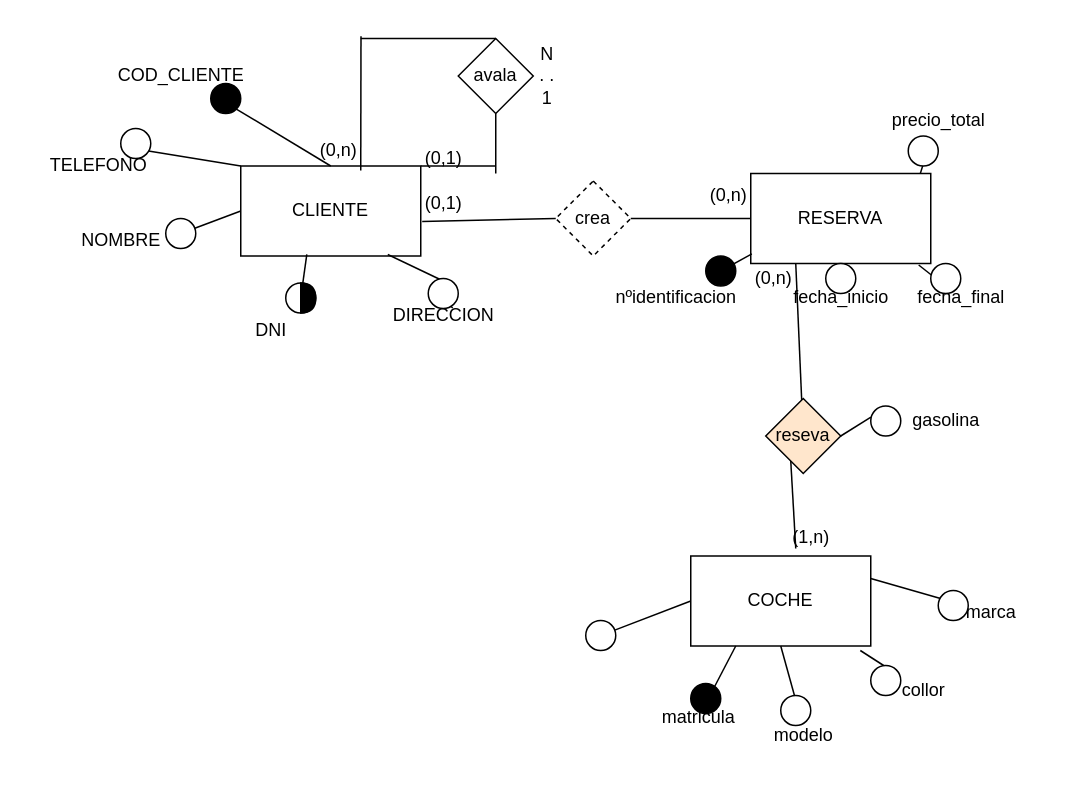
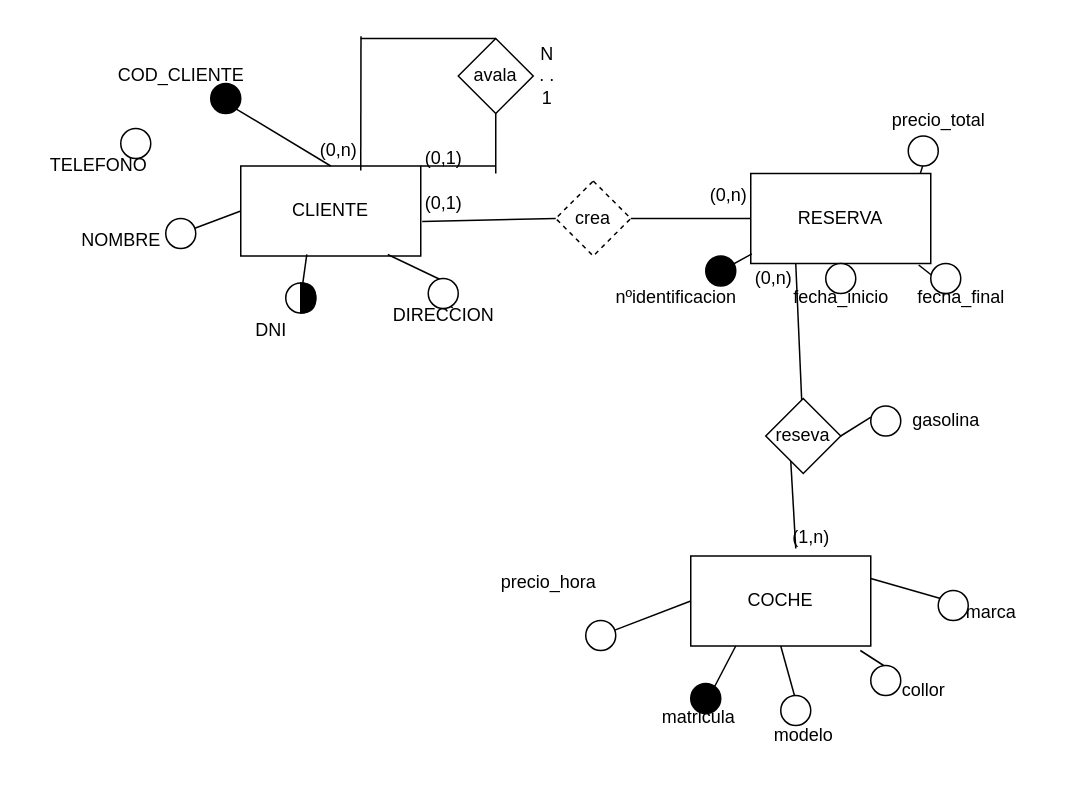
edge "TELEFONO" -- "CLIENTE": removed
node "reseva": fillcolor #ffe6cc -> #ffffff
node "precio_hora": added
